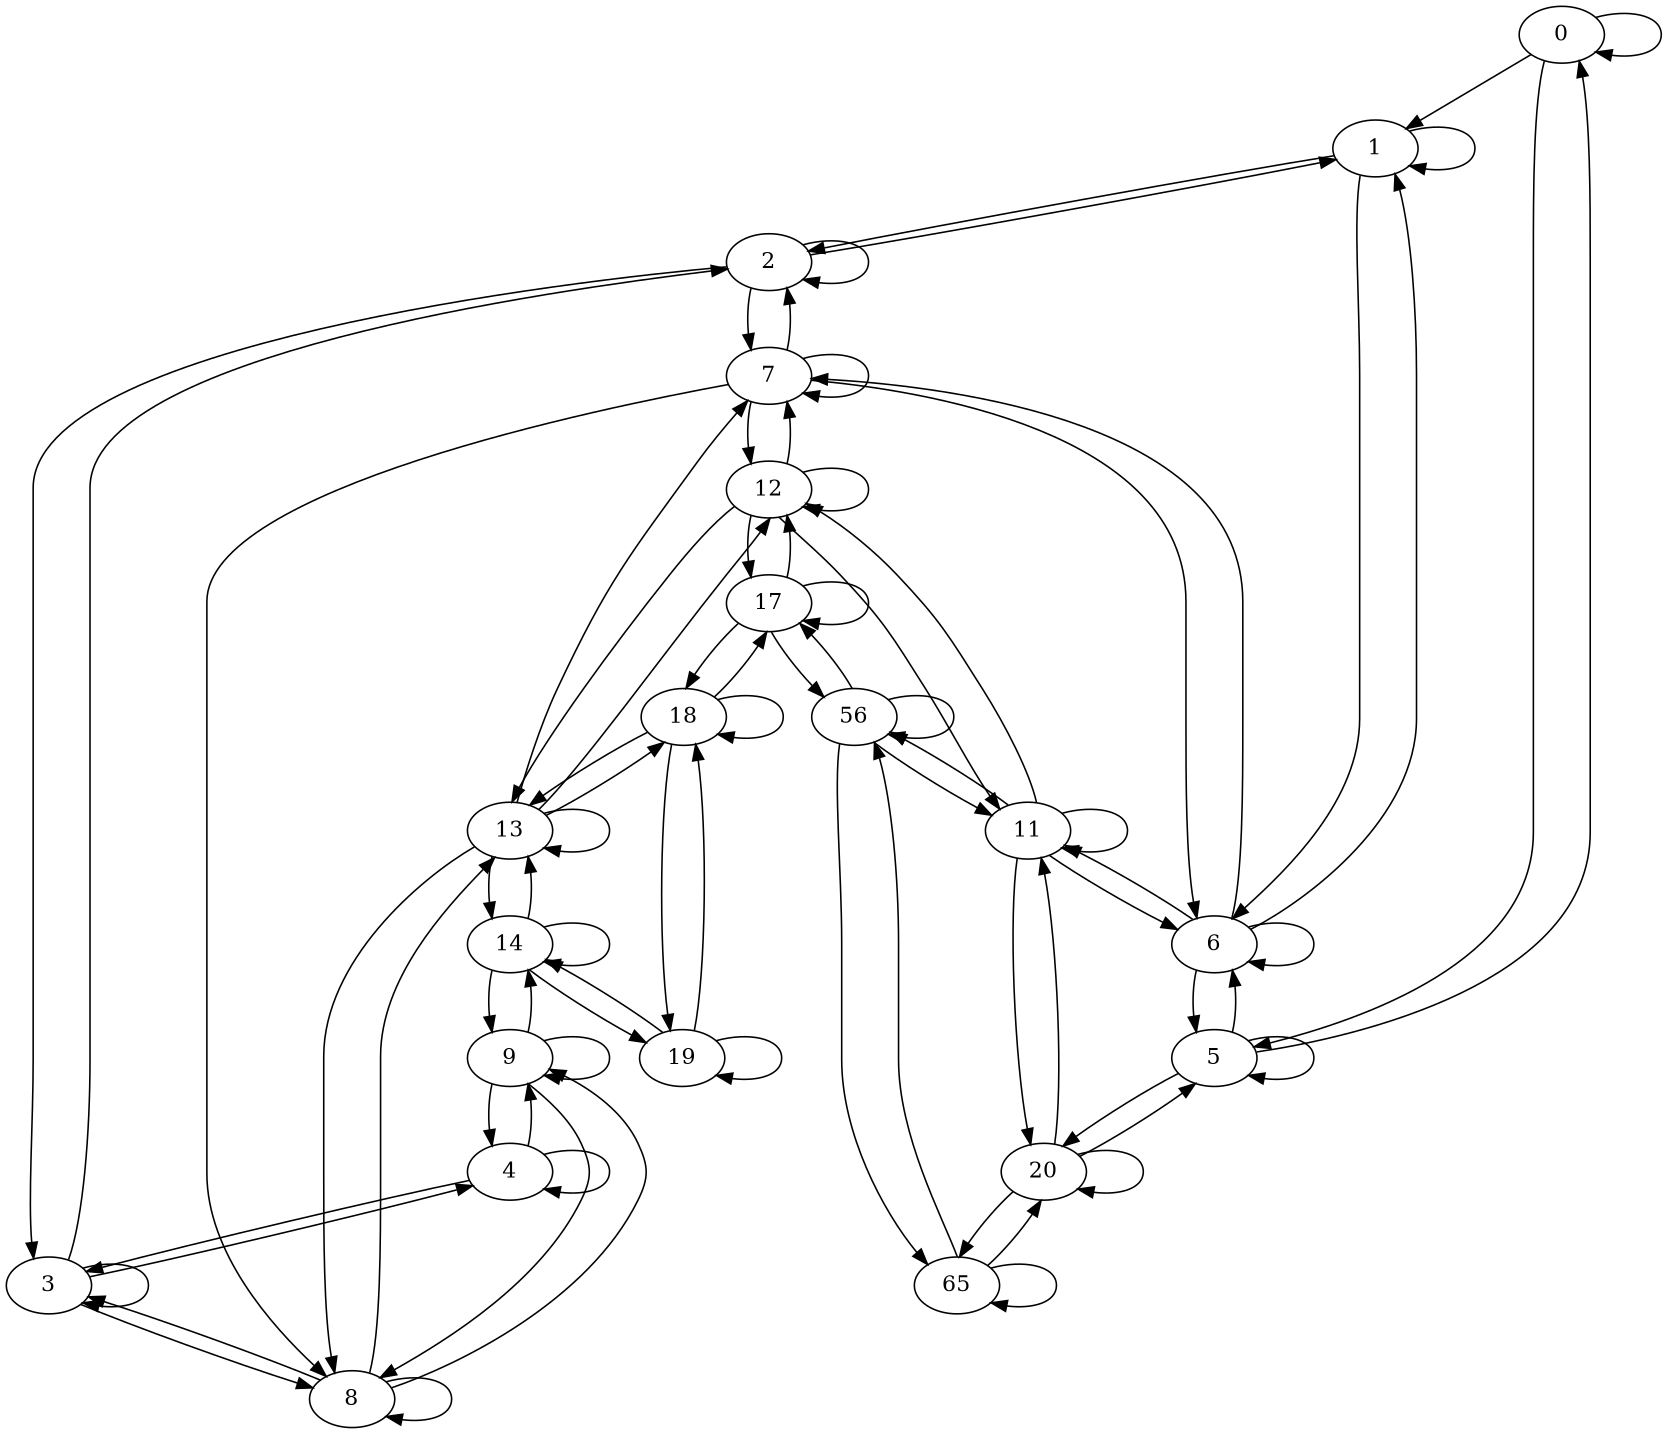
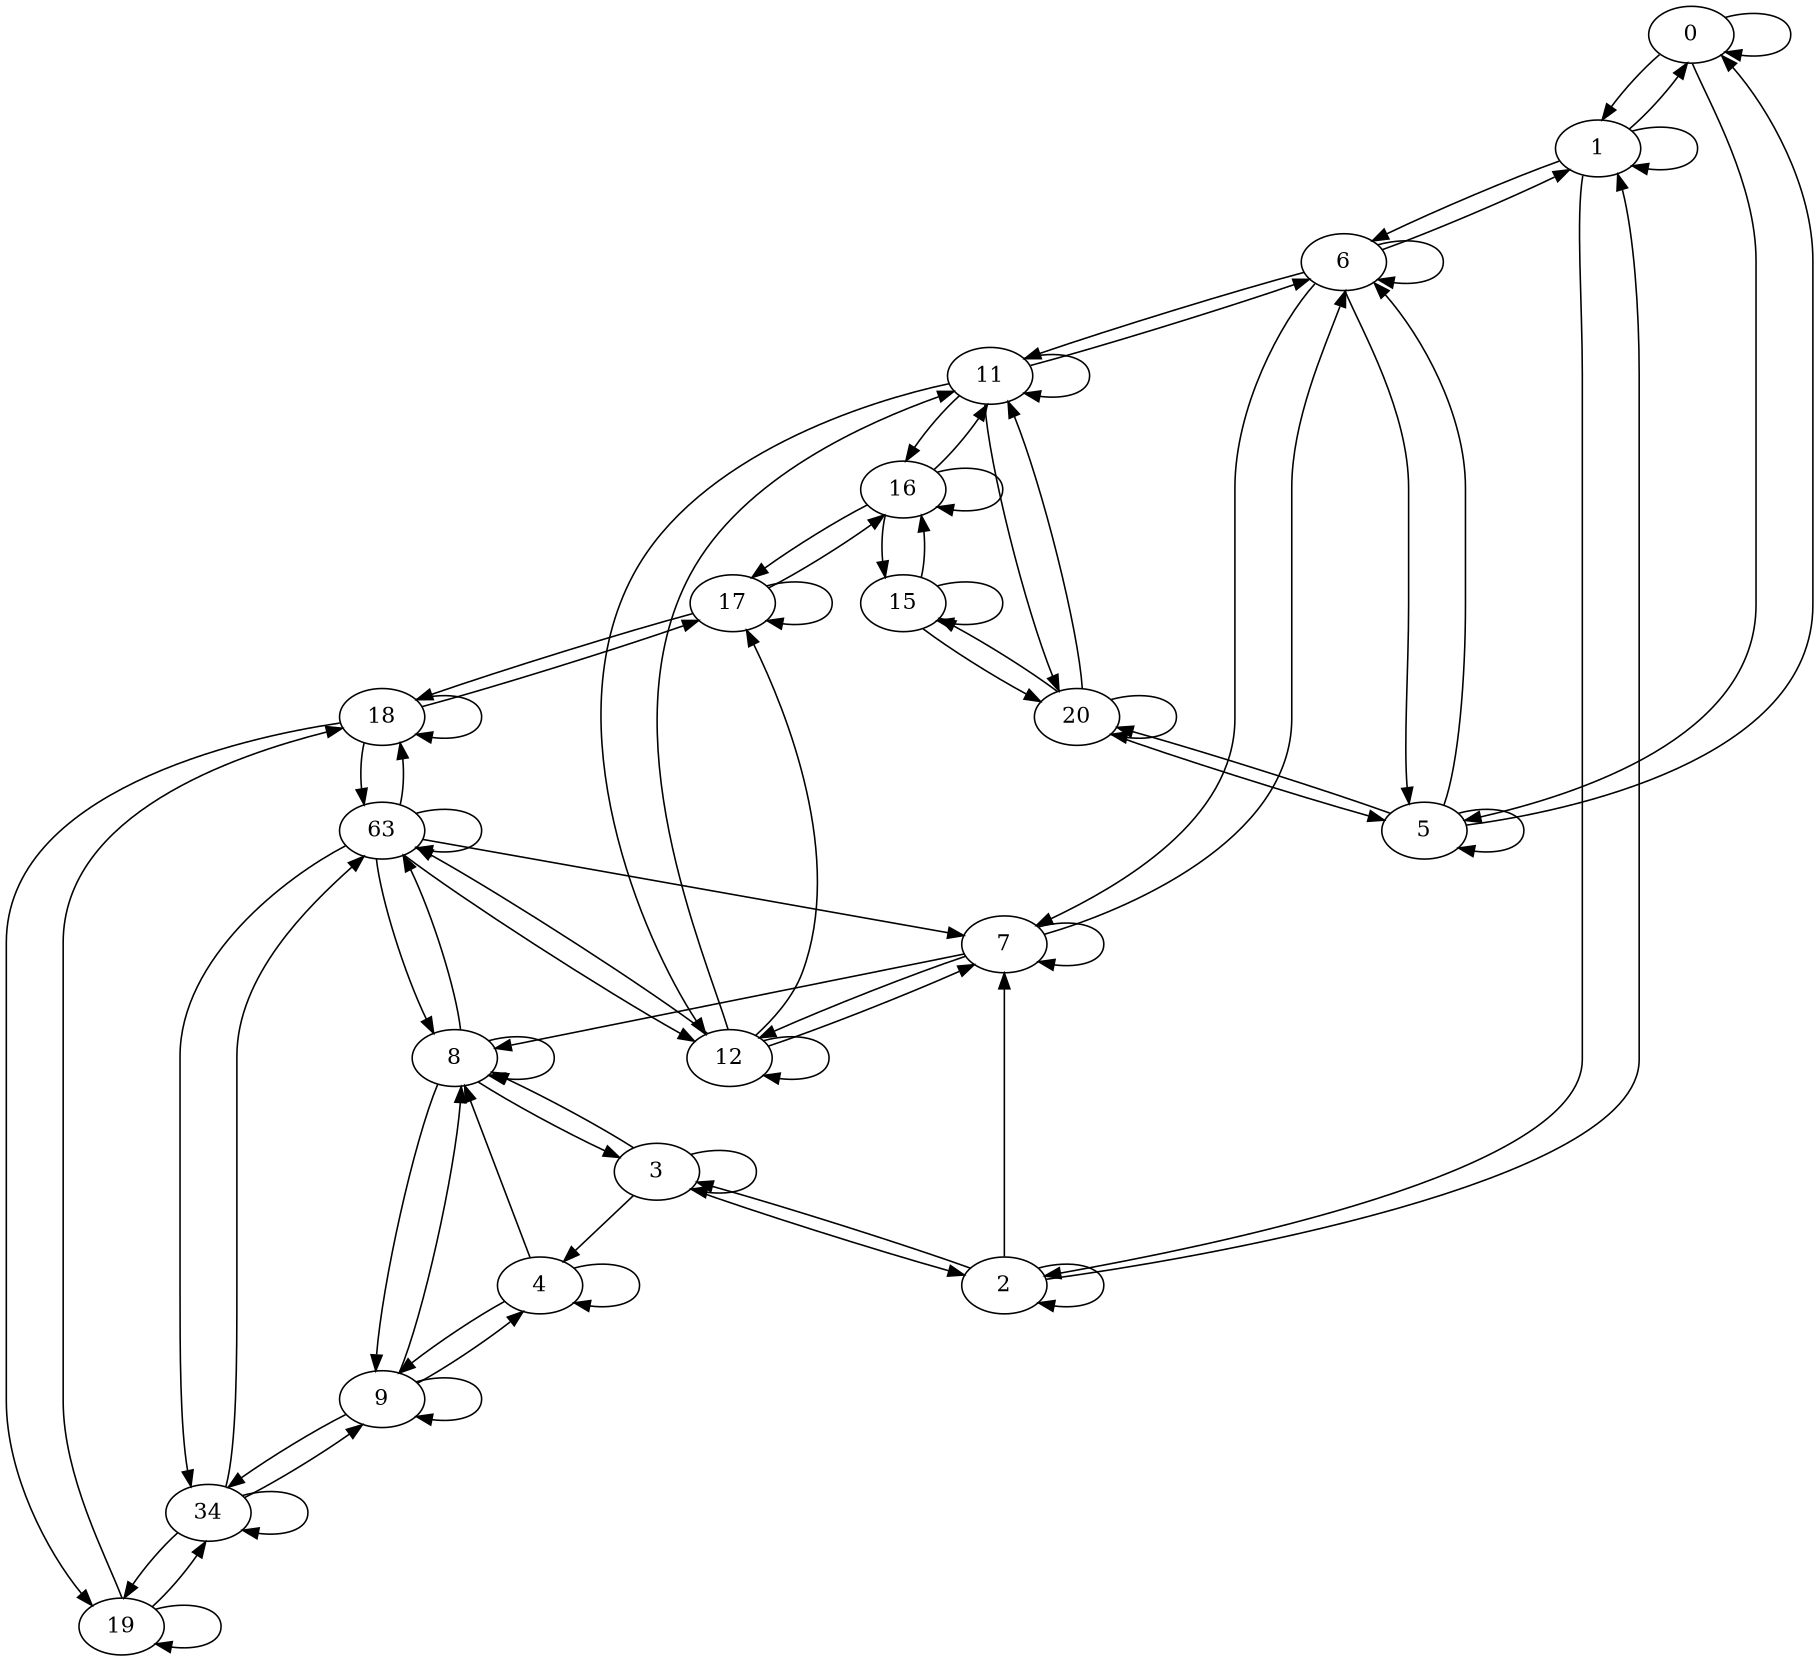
edge "1" -> "0": added
edge "7" -> "2": removed
edge "17" -> "12": removed
node "56": label "56" -> "16"
node "13": label "13" -> "63"
node "14": label "14" -> "34"
edge "4" -> "3": now "4" -> "8"
node "65": label "65" -> "15"
